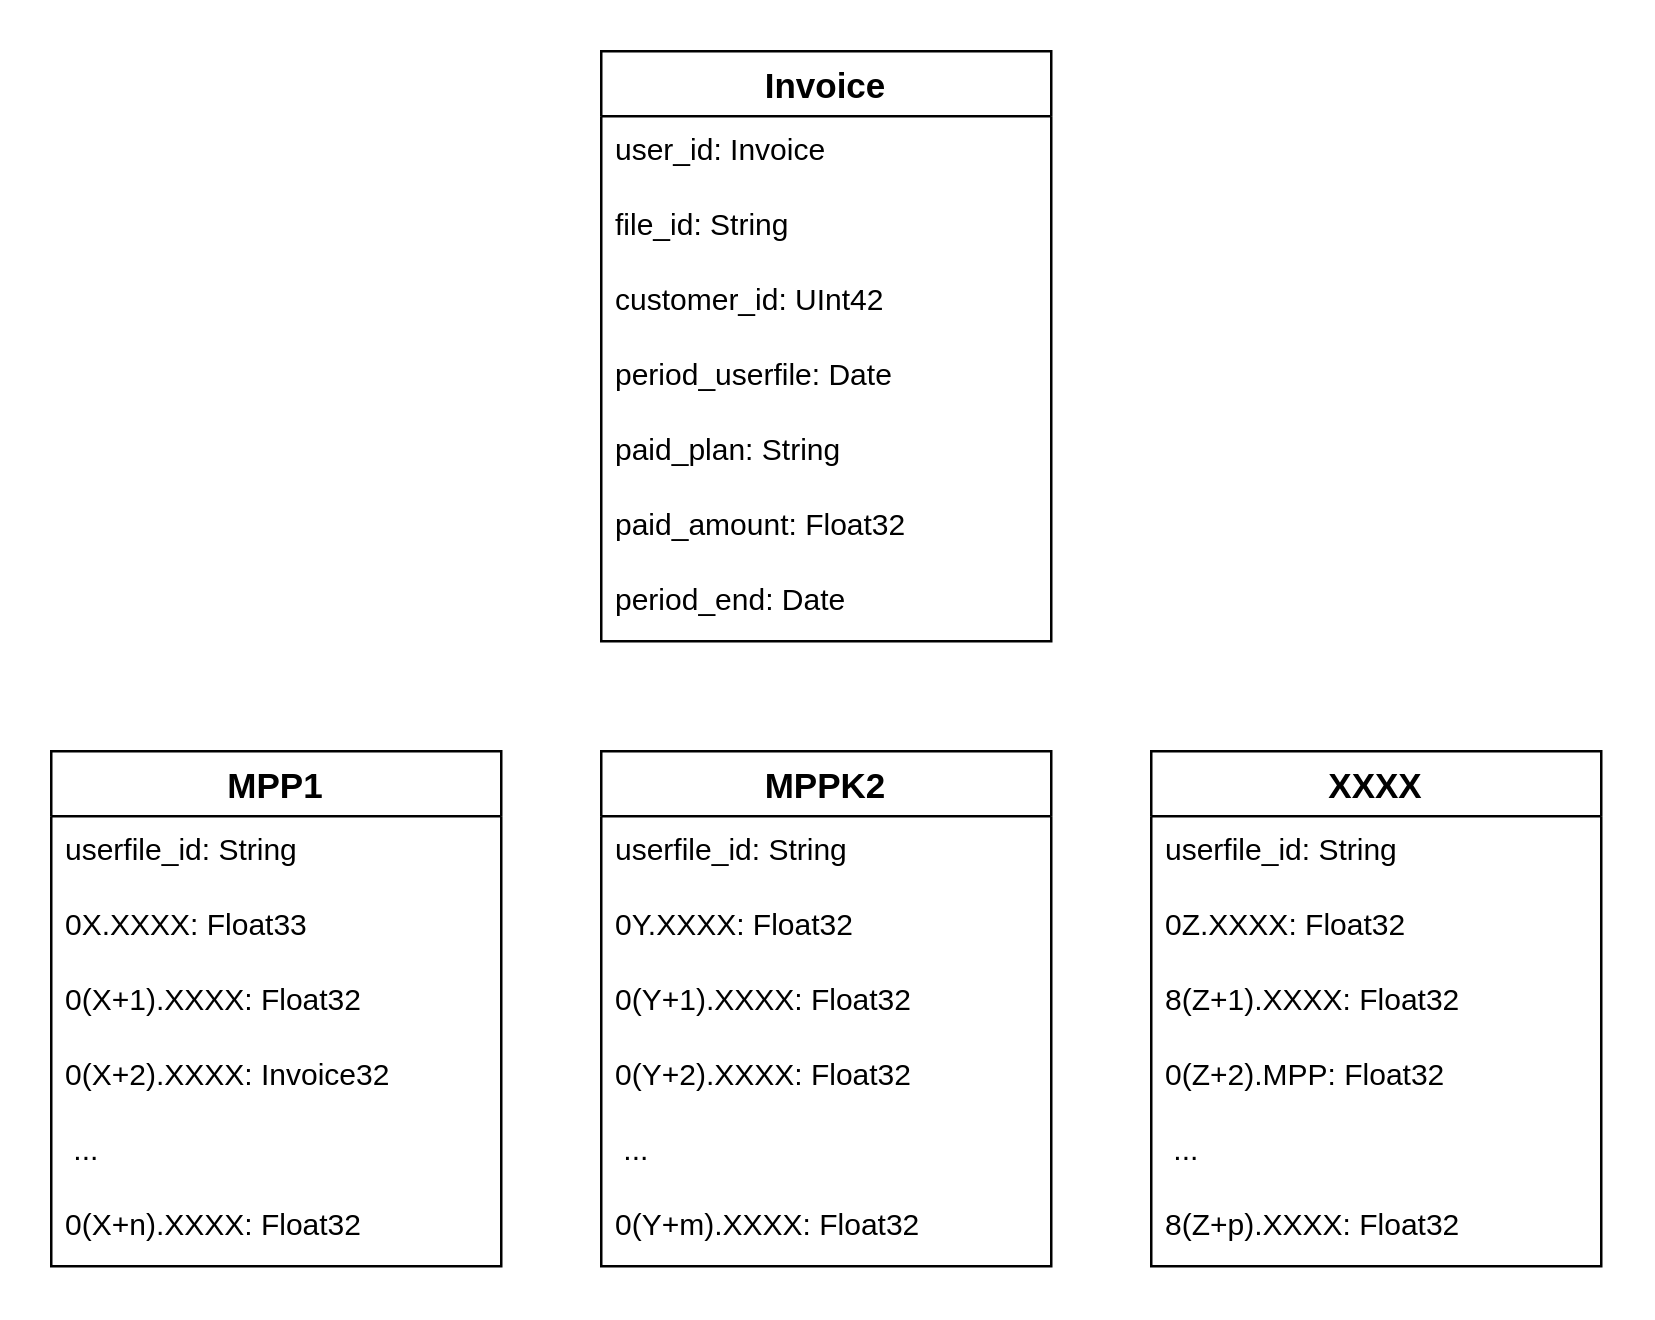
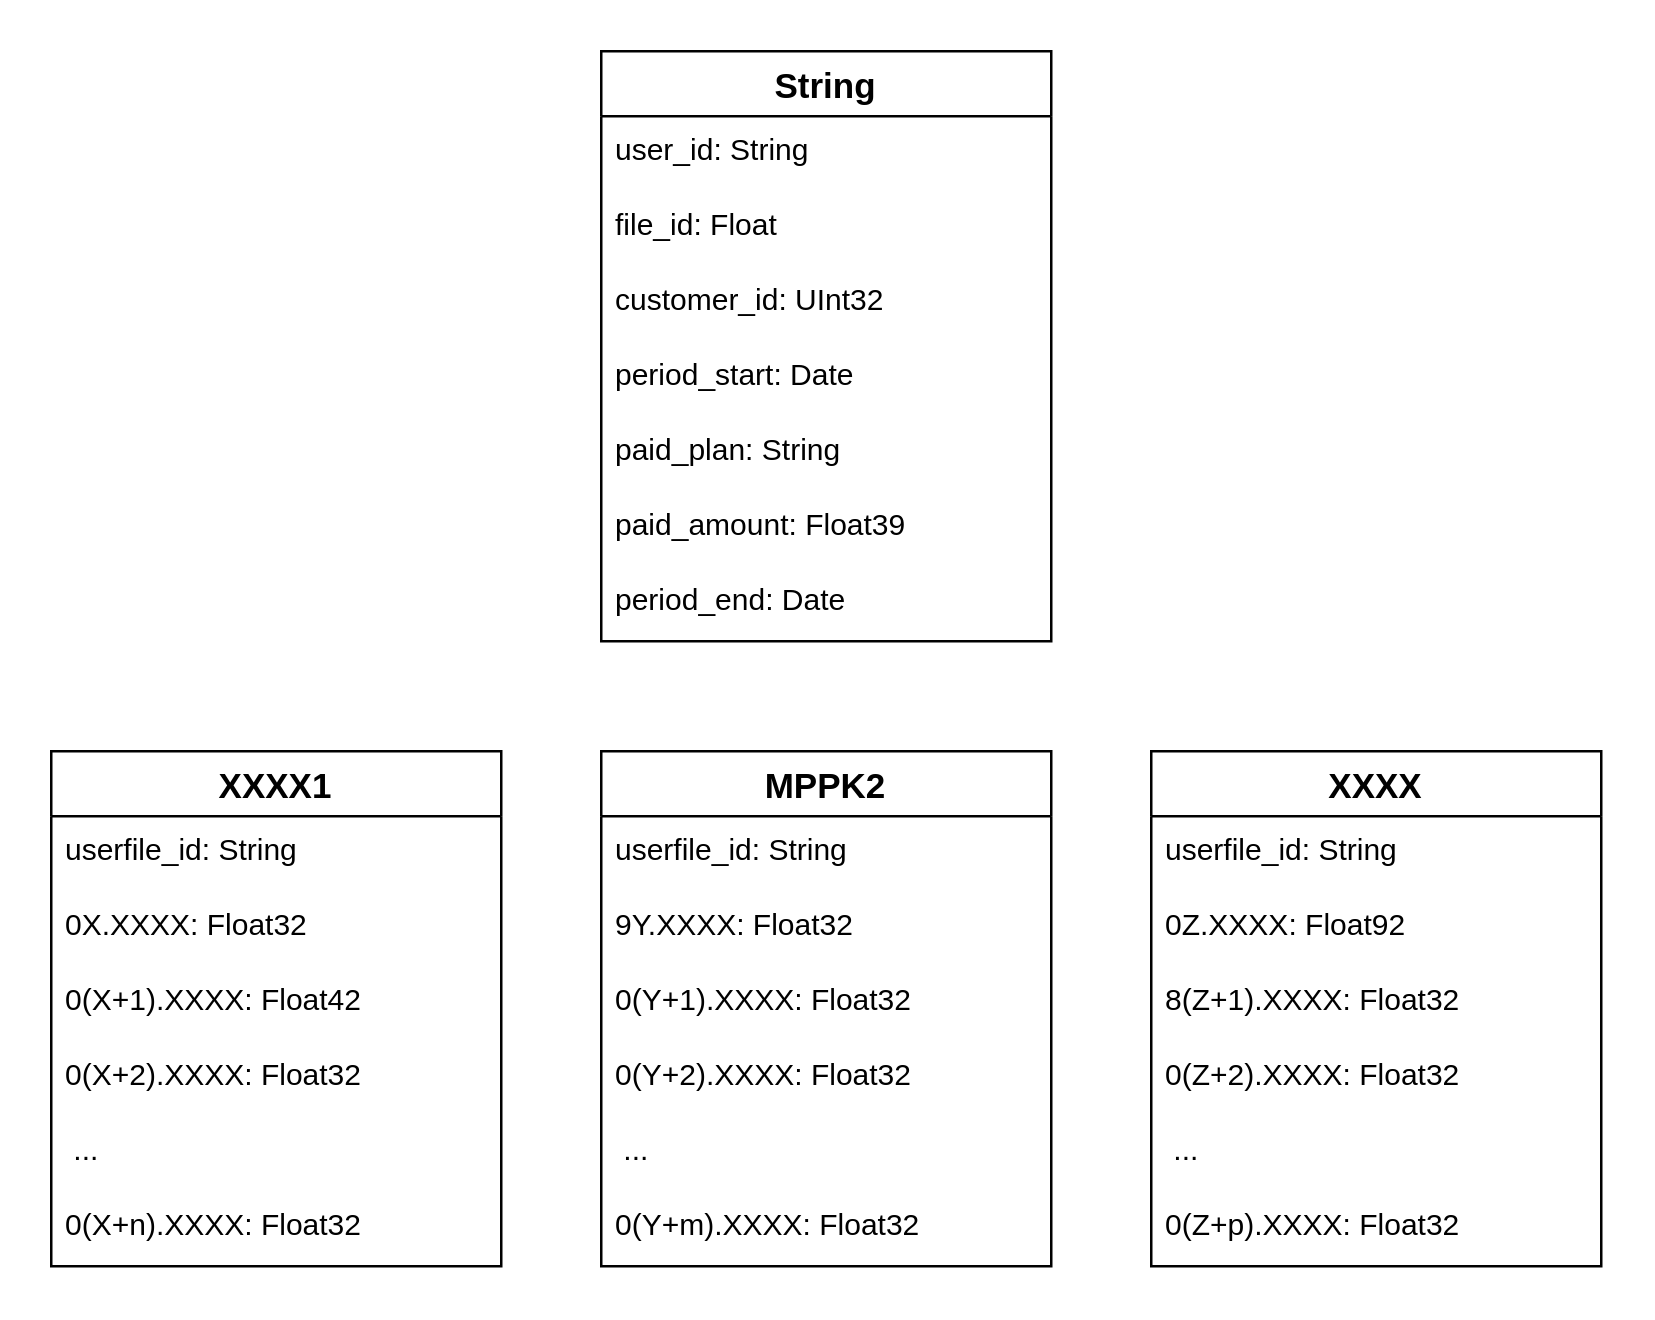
node "Invoice": label "Invoice" -> "String"
node "user_id: Invoice": label "user_id: Invoice" -> "user_id: String"
node "file_id: String": label "file_id: String" -> "file_id: Float"
node "customer_id: UInt42": label "customer_id: UInt42" -> "customer_id: UInt32"
node "period_userfile: Date": label "period_userfile: Date" -> "period_start: Date"
node "paid_amount: Float32": label "paid_amount: Float32" -> "paid_amount: Float39"
node "MPP1": label "MPP1" -> "XXXX1"
node "0X.XXXX: Float33": label "0X.XXXX: Float33" -> "0X.XXXX: Float32"
node "0Y.XXXX: Float32": label "0Y.XXXX: Float32" -> "9Y.XXXX: Float32"
node "0Z.XXXX: Float32": label "0Z.XXXX: Float32" -> "0Z.XXXX: Float92"
node "0(X+1).XXXX: Float32": label "0(X+1).XXXX: Float32" -> "0(X+1).XXXX: Float42"
node "0(X+2).XXXX: Invoice32": label "0(X+2).XXXX: Invoice32" -> "0(X+2).XXXX: Float32"
node "0(Z+2).MPP: Float32": label "0(Z+2).MPP: Float32" -> "0(Z+2).XXXX: Float32"
node "8(Z+p).XXXX: Float32": label "8(Z+p).XXXX: Float32" -> "0(Z+p).XXXX: Float32"
